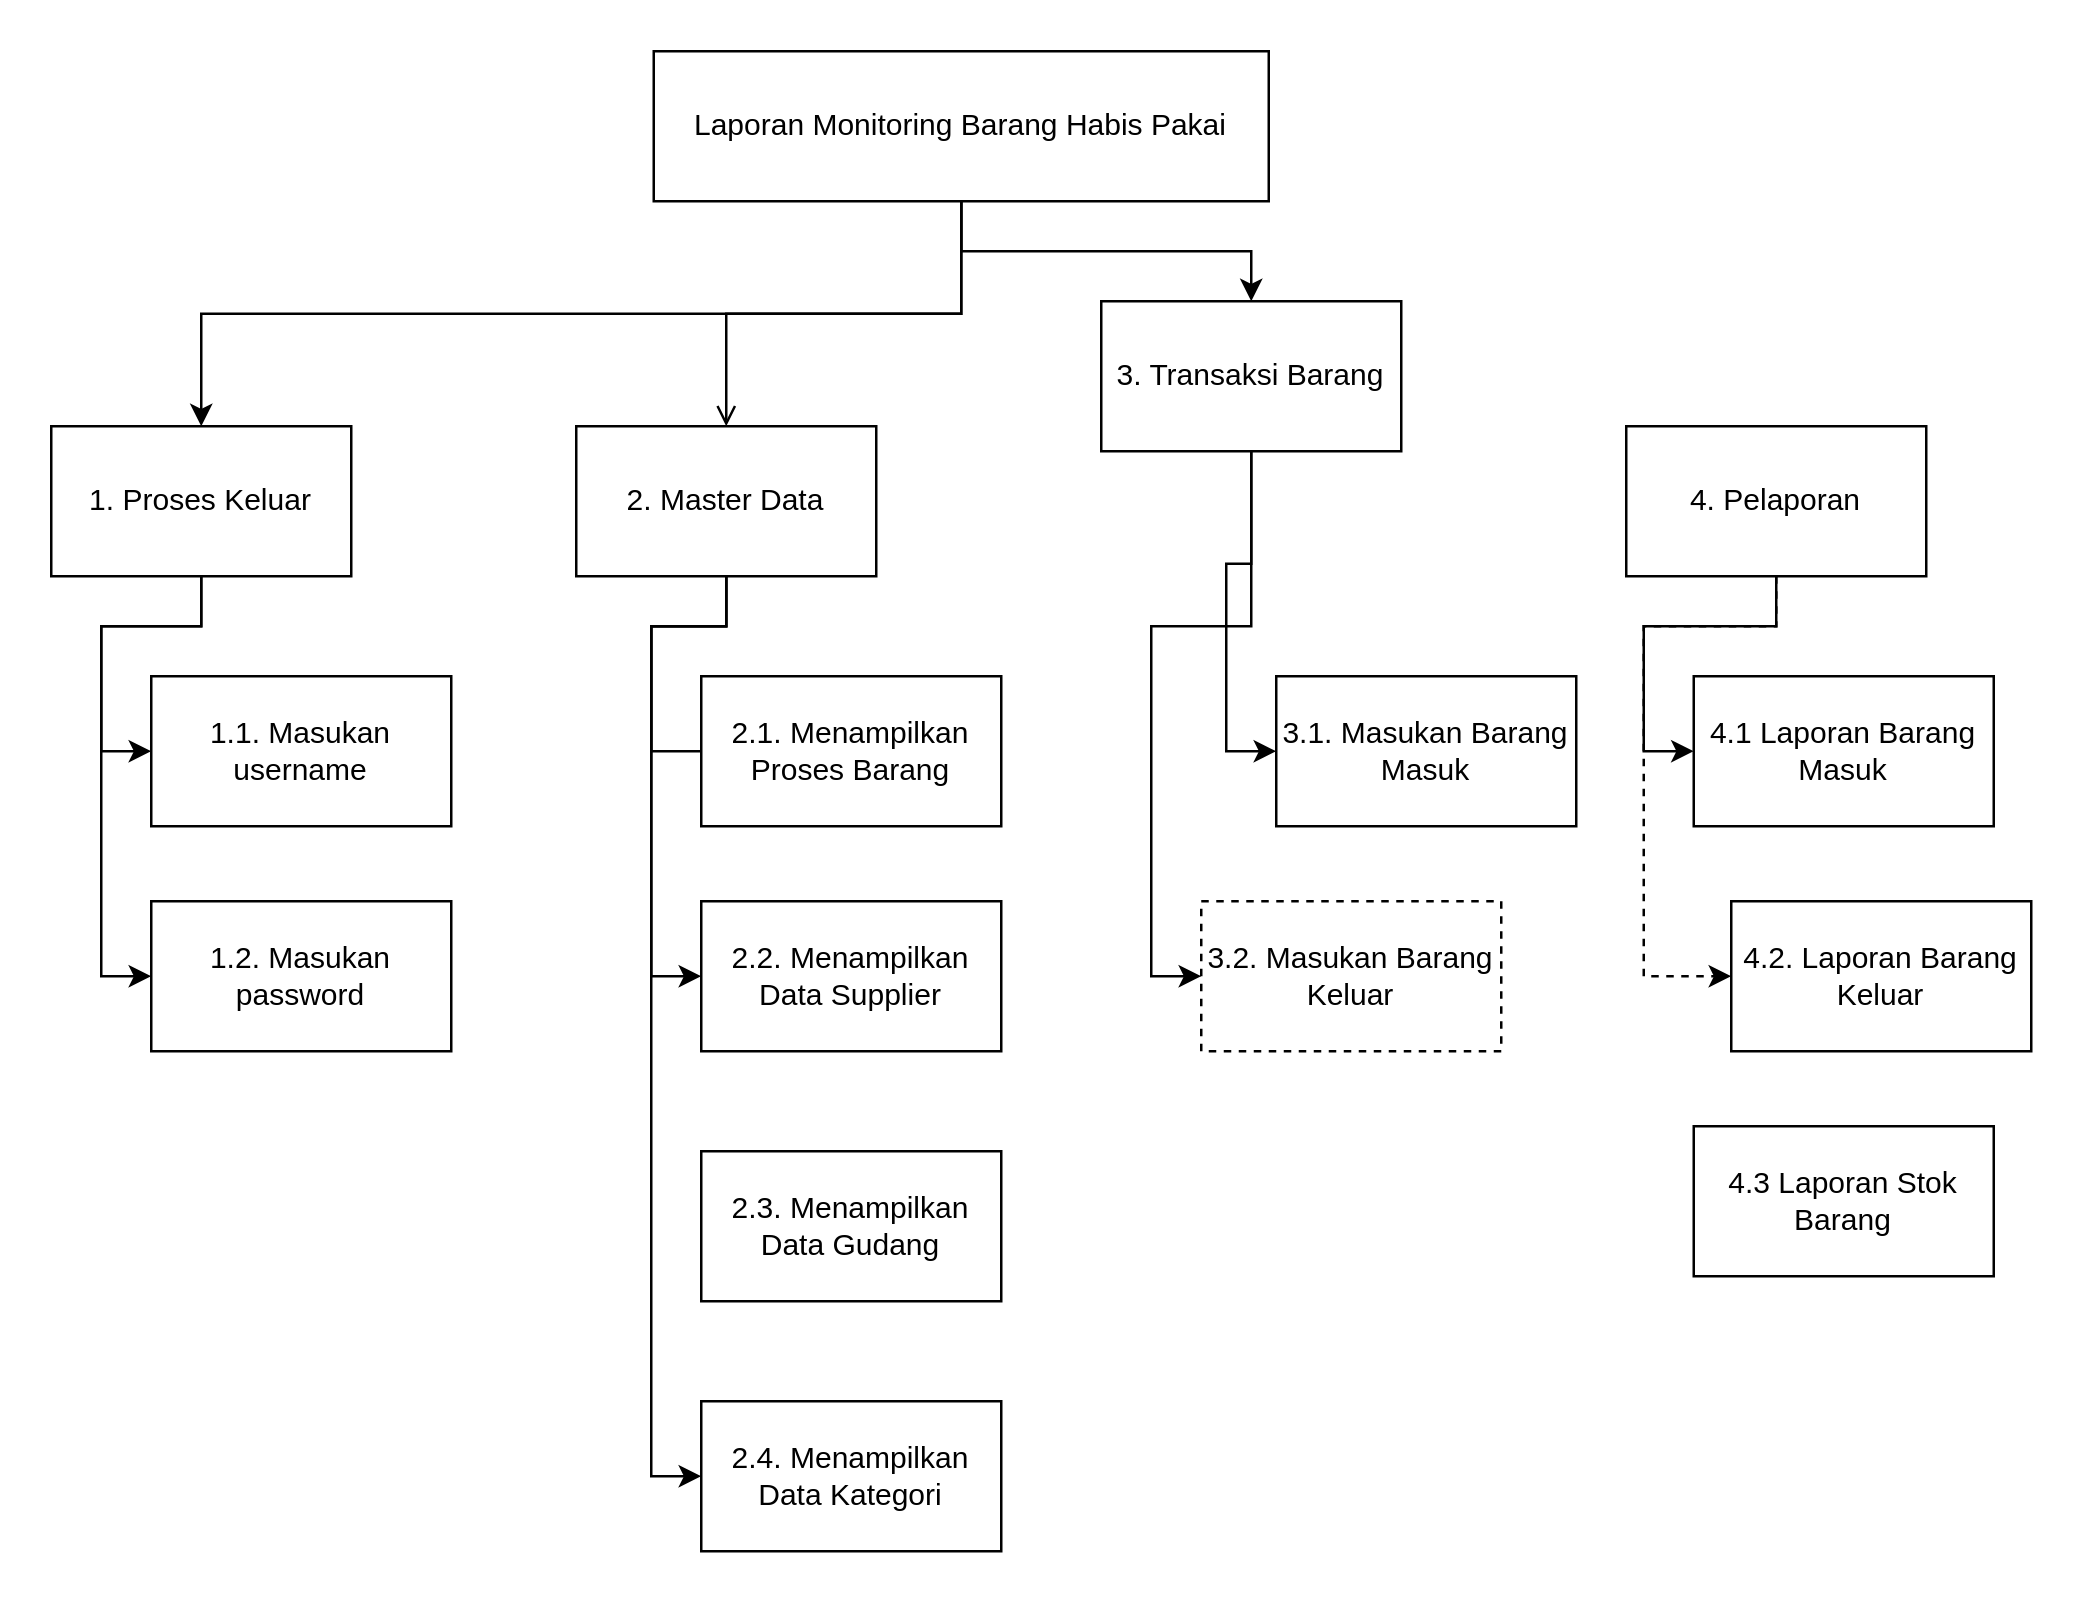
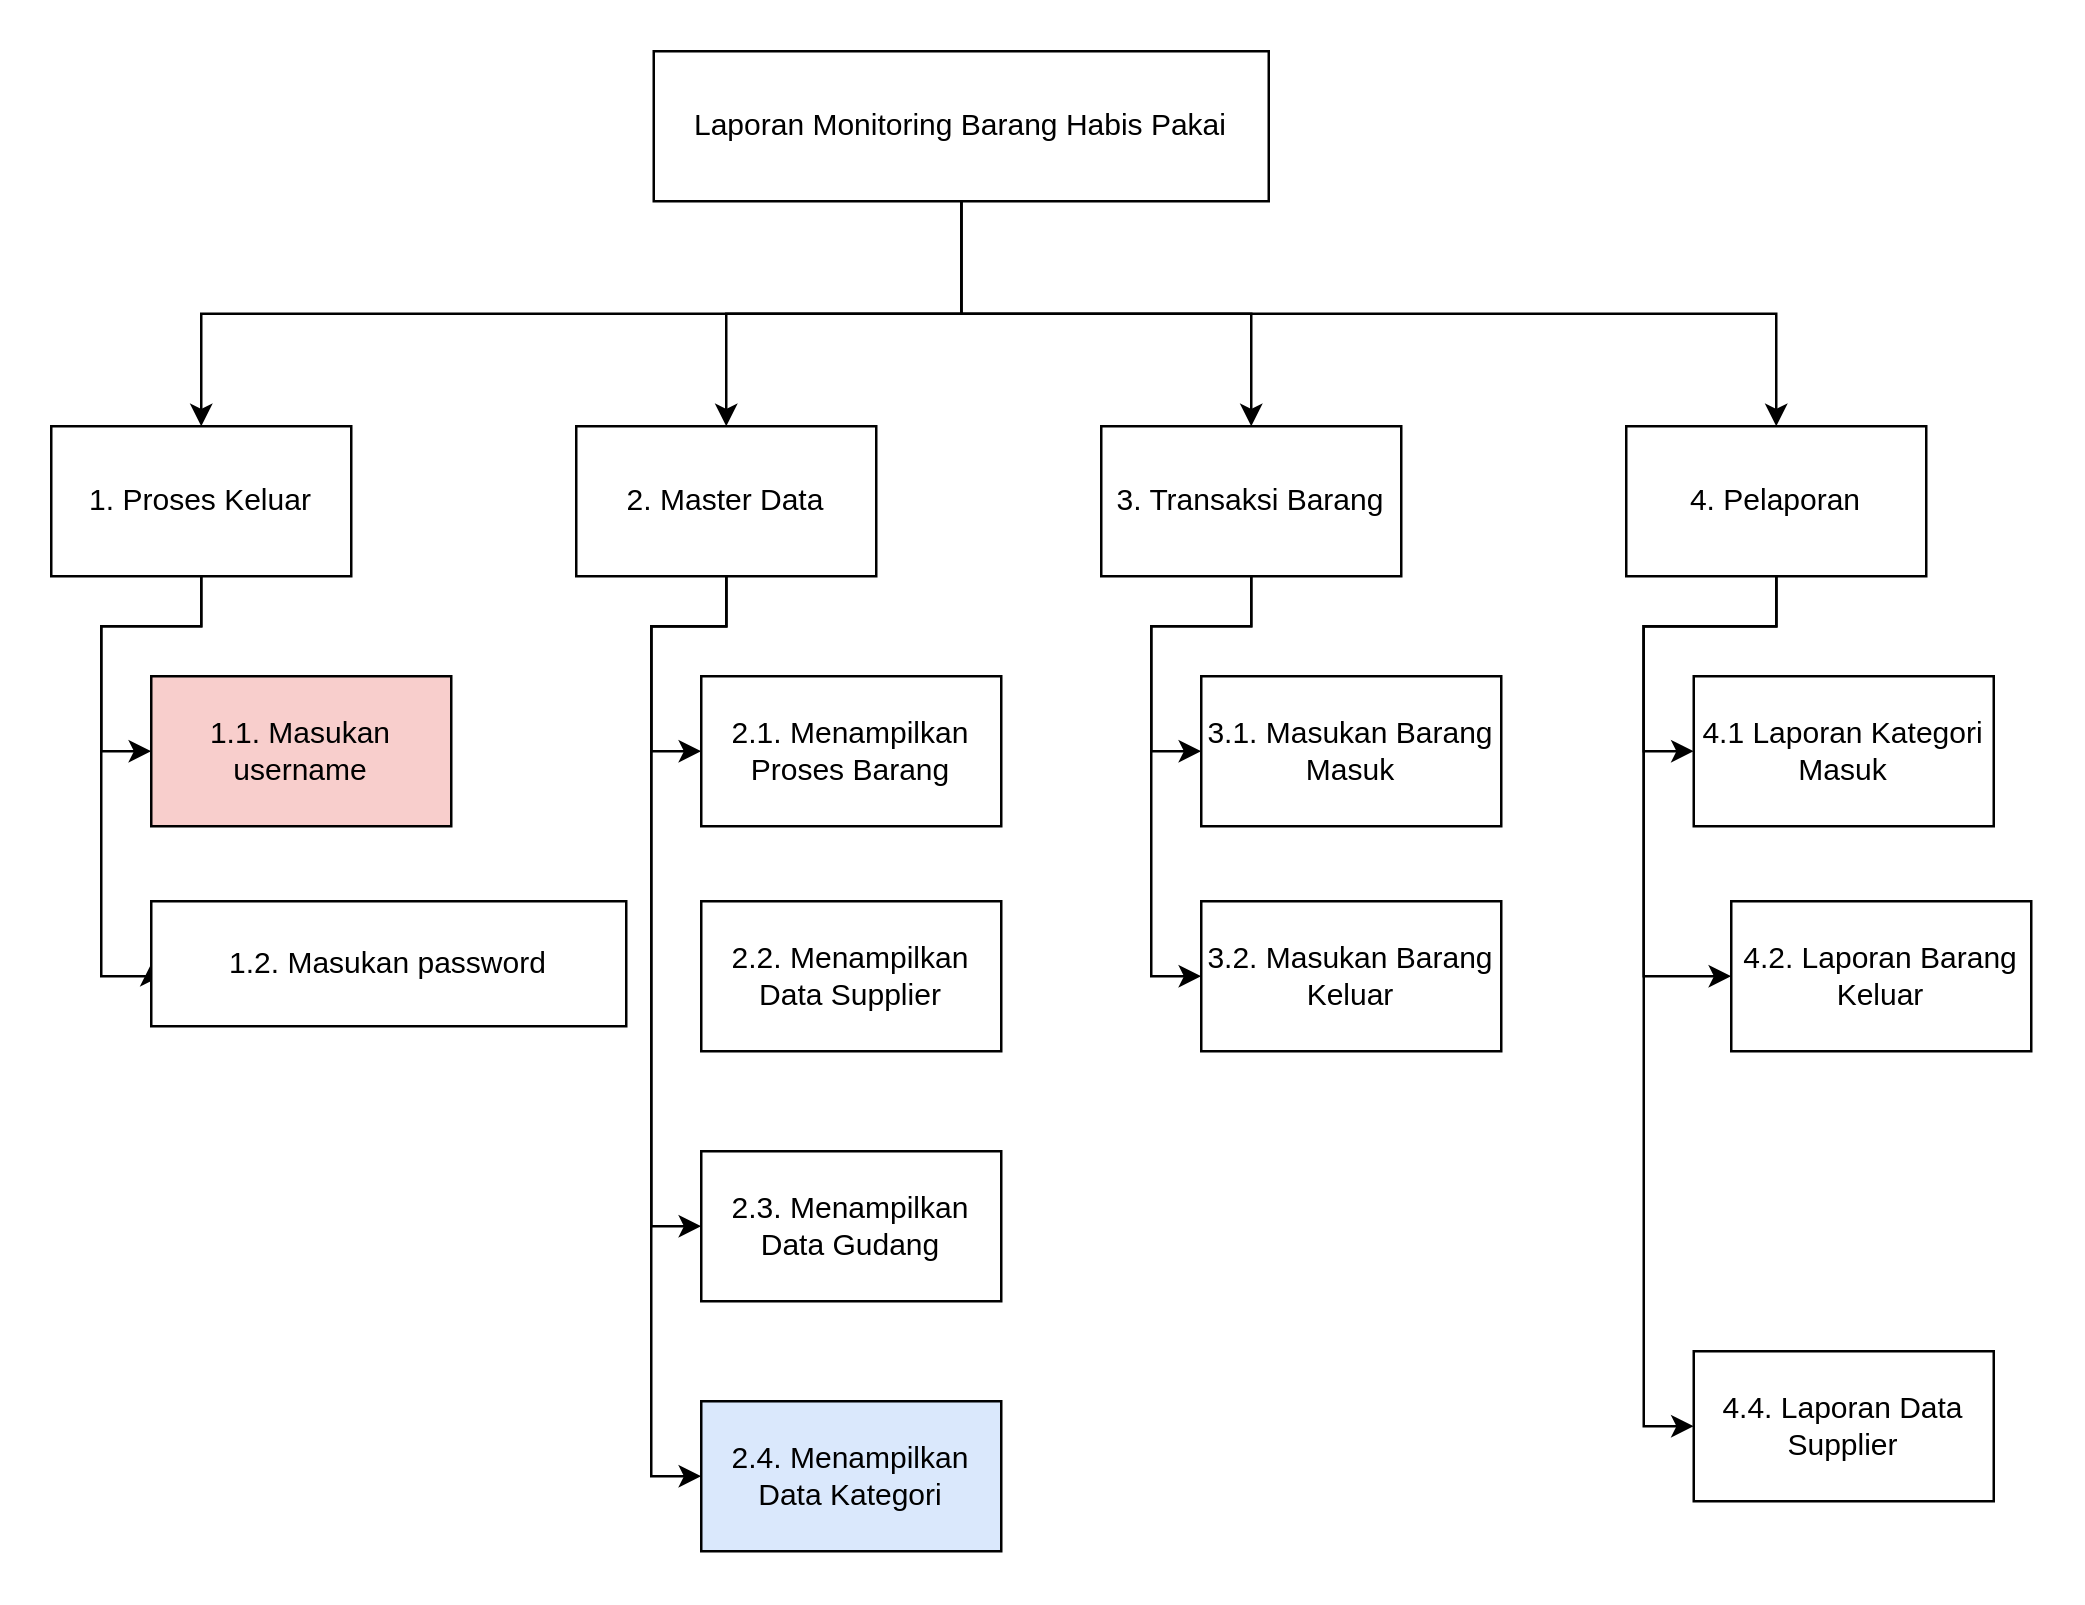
edge "Laporan Monitoring Barang Habis Pakai" -> "4. Pelaporan": added
node "3. Transaksi Barang": moved (1251, 376) -> (1251, 501)
edge "Laporan Monitoring Barang Habis Pakai" -> "2. Master Data": arrowhead open -> classic
node "1.1. Masukan username": fillcolor #ffffff -> #f8cecc
edge "2. Master Data" -- "2.1. Menampilkan Proses Barang": arrowhead none -> classic
node "3.1. Masukan Barang Masuk": moved (1426, 751) -> (1351, 751)
node "4.1 Laporan Barang Masuk": label "4.1 Laporan Barang Masuk" -> "4.1 Laporan Kategori Masuk"
node "1.2. Masukan password": size 300x150 -> 475x125
edge "2. Master Data" -> "2.2. Menampilkan Data Supplier": removed
node "3.2. Masukan Barang Keluar": style dashed -> solid
edge "4. Pelaporan" -> "4.2. Laporan Barang Keluar": style dashed -> solid
node "4.3 Laporan Stok Barang": removed
edge "4. Pelaporan" -> "4.4. Laporan Data Supplier": added
edge "2. Master Data" -> "2.3. Menampilkan Data Gudang": added
node "4.4. Laporan Data Supplier": added
node "2.4. Menampilkan Data Kategori": fillcolor #ffffff -> #dae8fc
